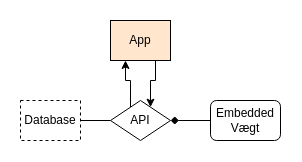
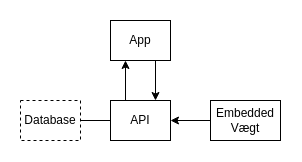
node "App": fillcolor #ffe6cc -> #ffffff
node "API": shape diamond -> rectangle
edge "Embedded Vægt" -> "API": arrowhead diamond -> classic
node "Embedded Vægt": shape rounded rectangle -> rectangle
